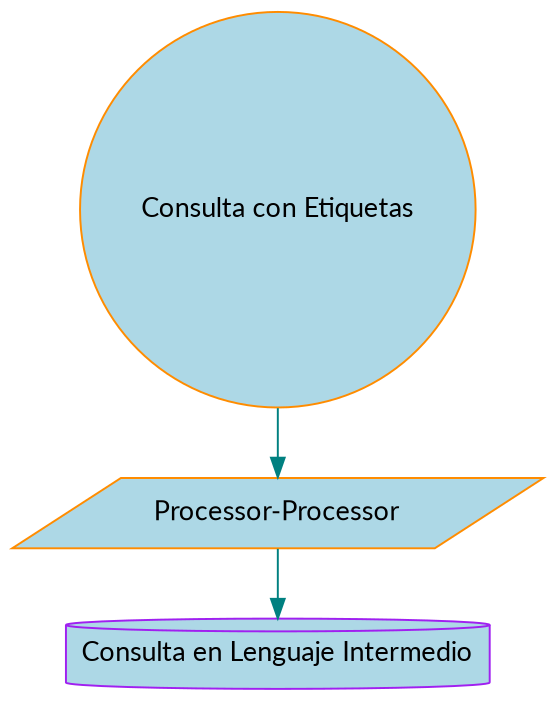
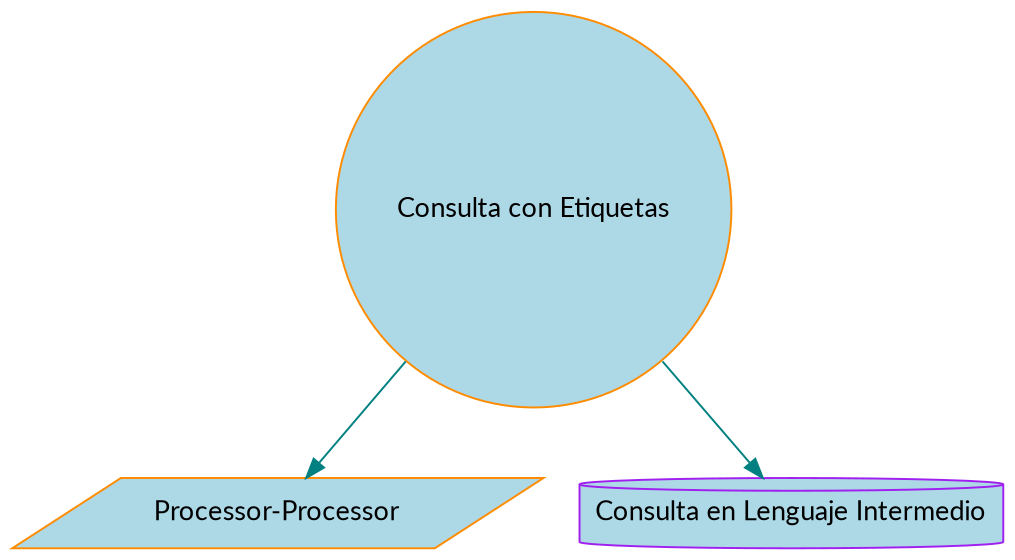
edge "Processor-Processor" -> "Consulta en Lenguaje Intermedio": now "Consulta con Etiquetas" -> "Consulta en Lenguaje Intermedio"
